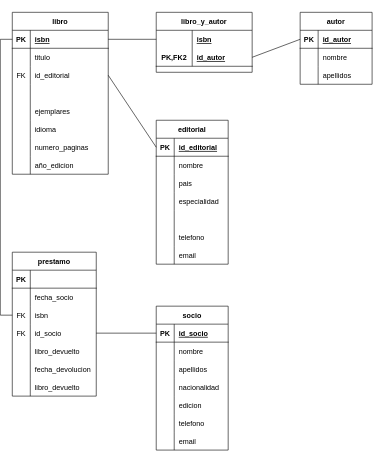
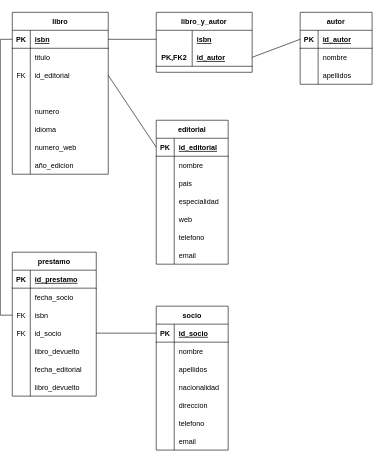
node "ejemplares": label "ejemplares" -> "numero"
node "numero_paginas": label "numero_paginas" -> "numero_web"
node "web": added
node "id_prestamo": added
node "fecha_devolucion": label "fecha_devolucion" -> "fecha_editorial"
node "edicion": label "edicion" -> "direccion"
